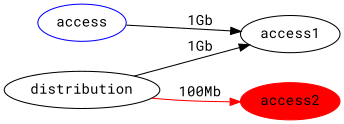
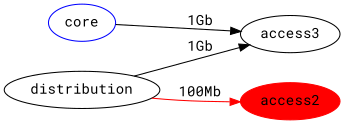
node "access": label "access" -> "core"
node "access1": label "access1" -> "access3"
